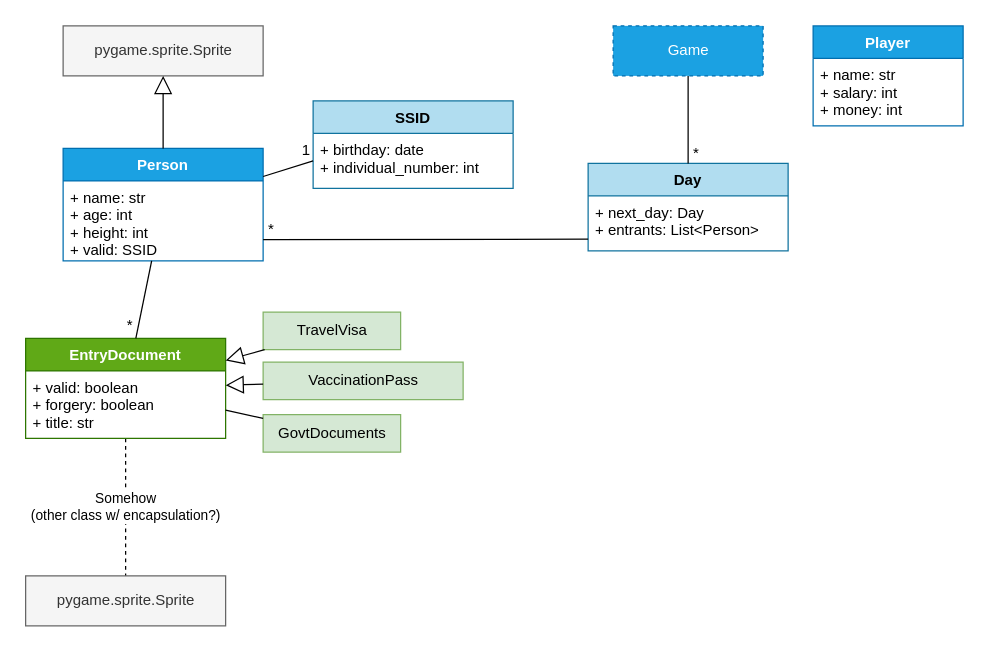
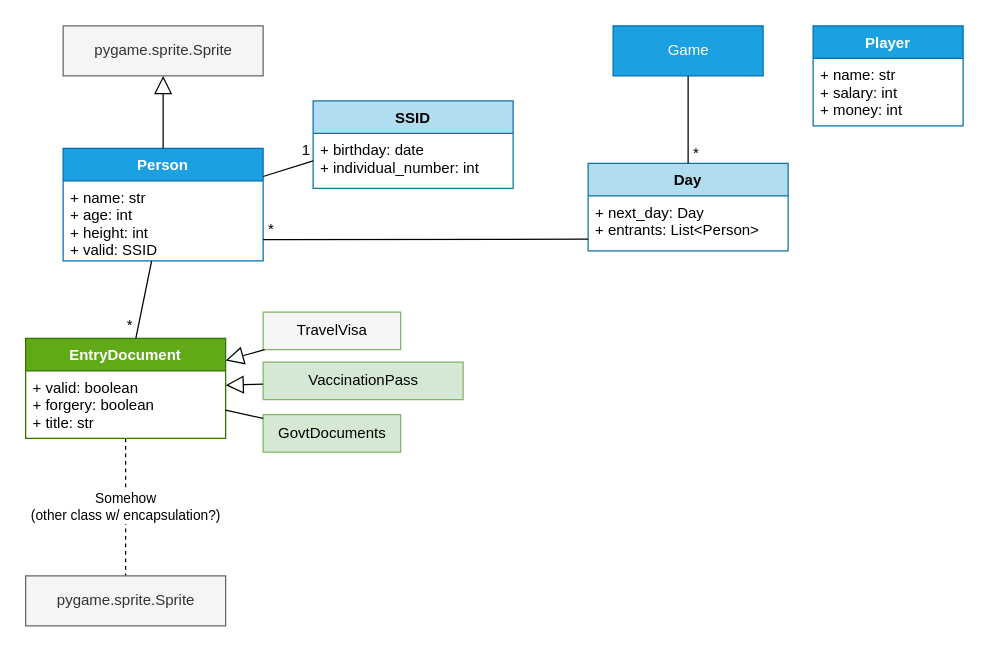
node "Game": style dashed -> solid
node "TravelVisa": fillcolor #d5e8d4 -> #f5f5f5
